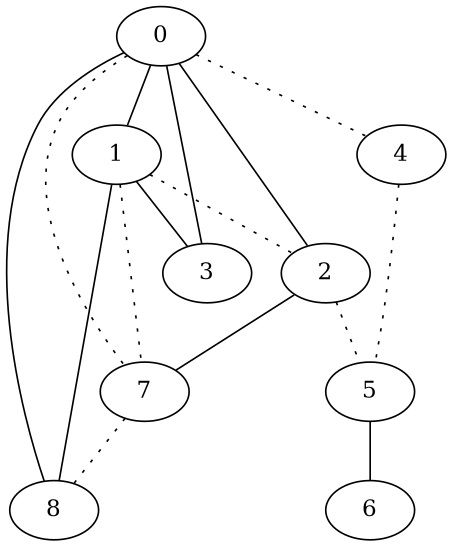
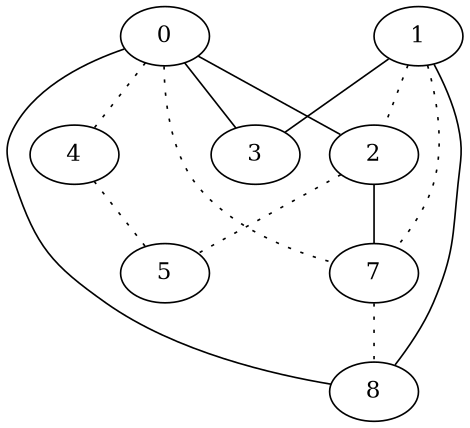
edge "0" -- "1": removed
node "6": removed
